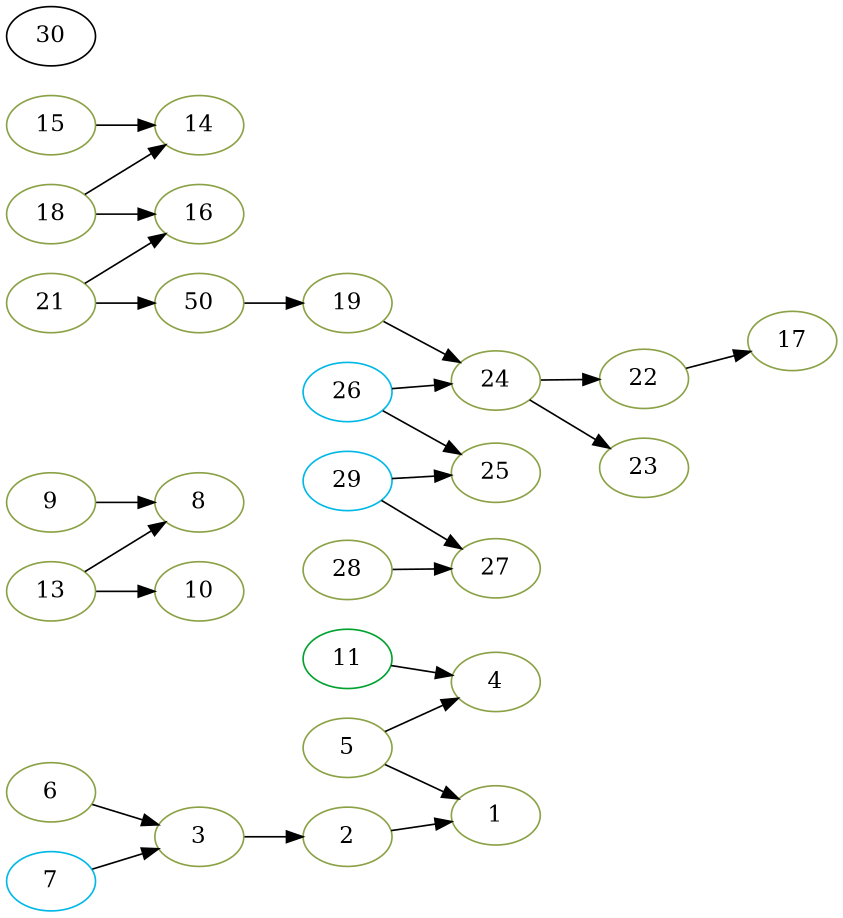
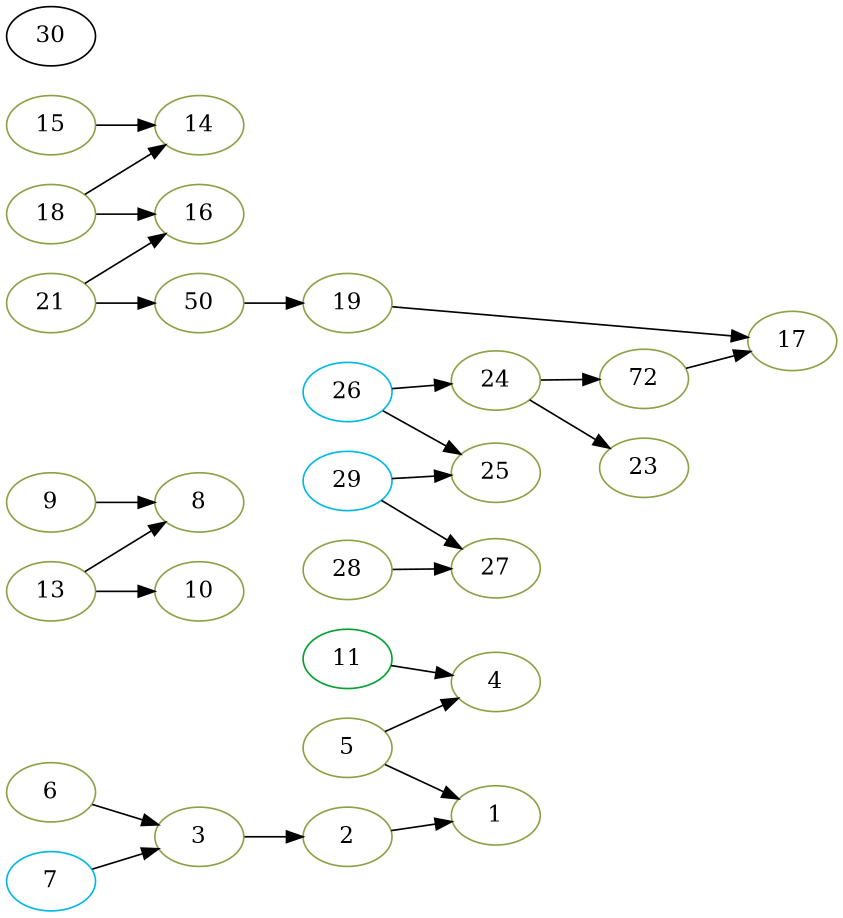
edge "19" -> "24": now "19" -> "17"
node "22": label "22" -> "72"
